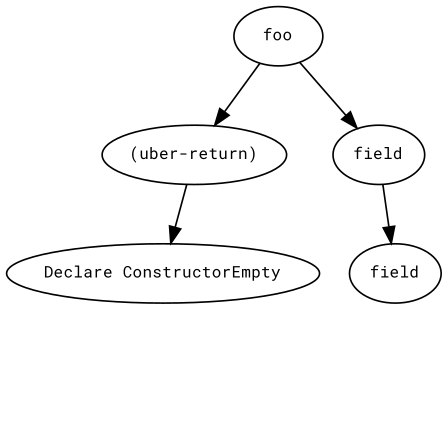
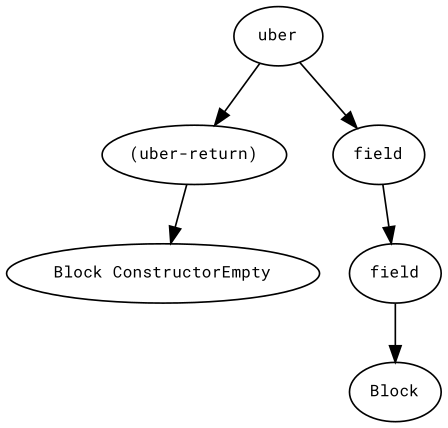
node "foo": label "foo" -> "uber"
node "Declare ConstructorEmpty": label "Declare ConstructorEmpty" -> "Block ConstructorEmpty"
node "Block": added
